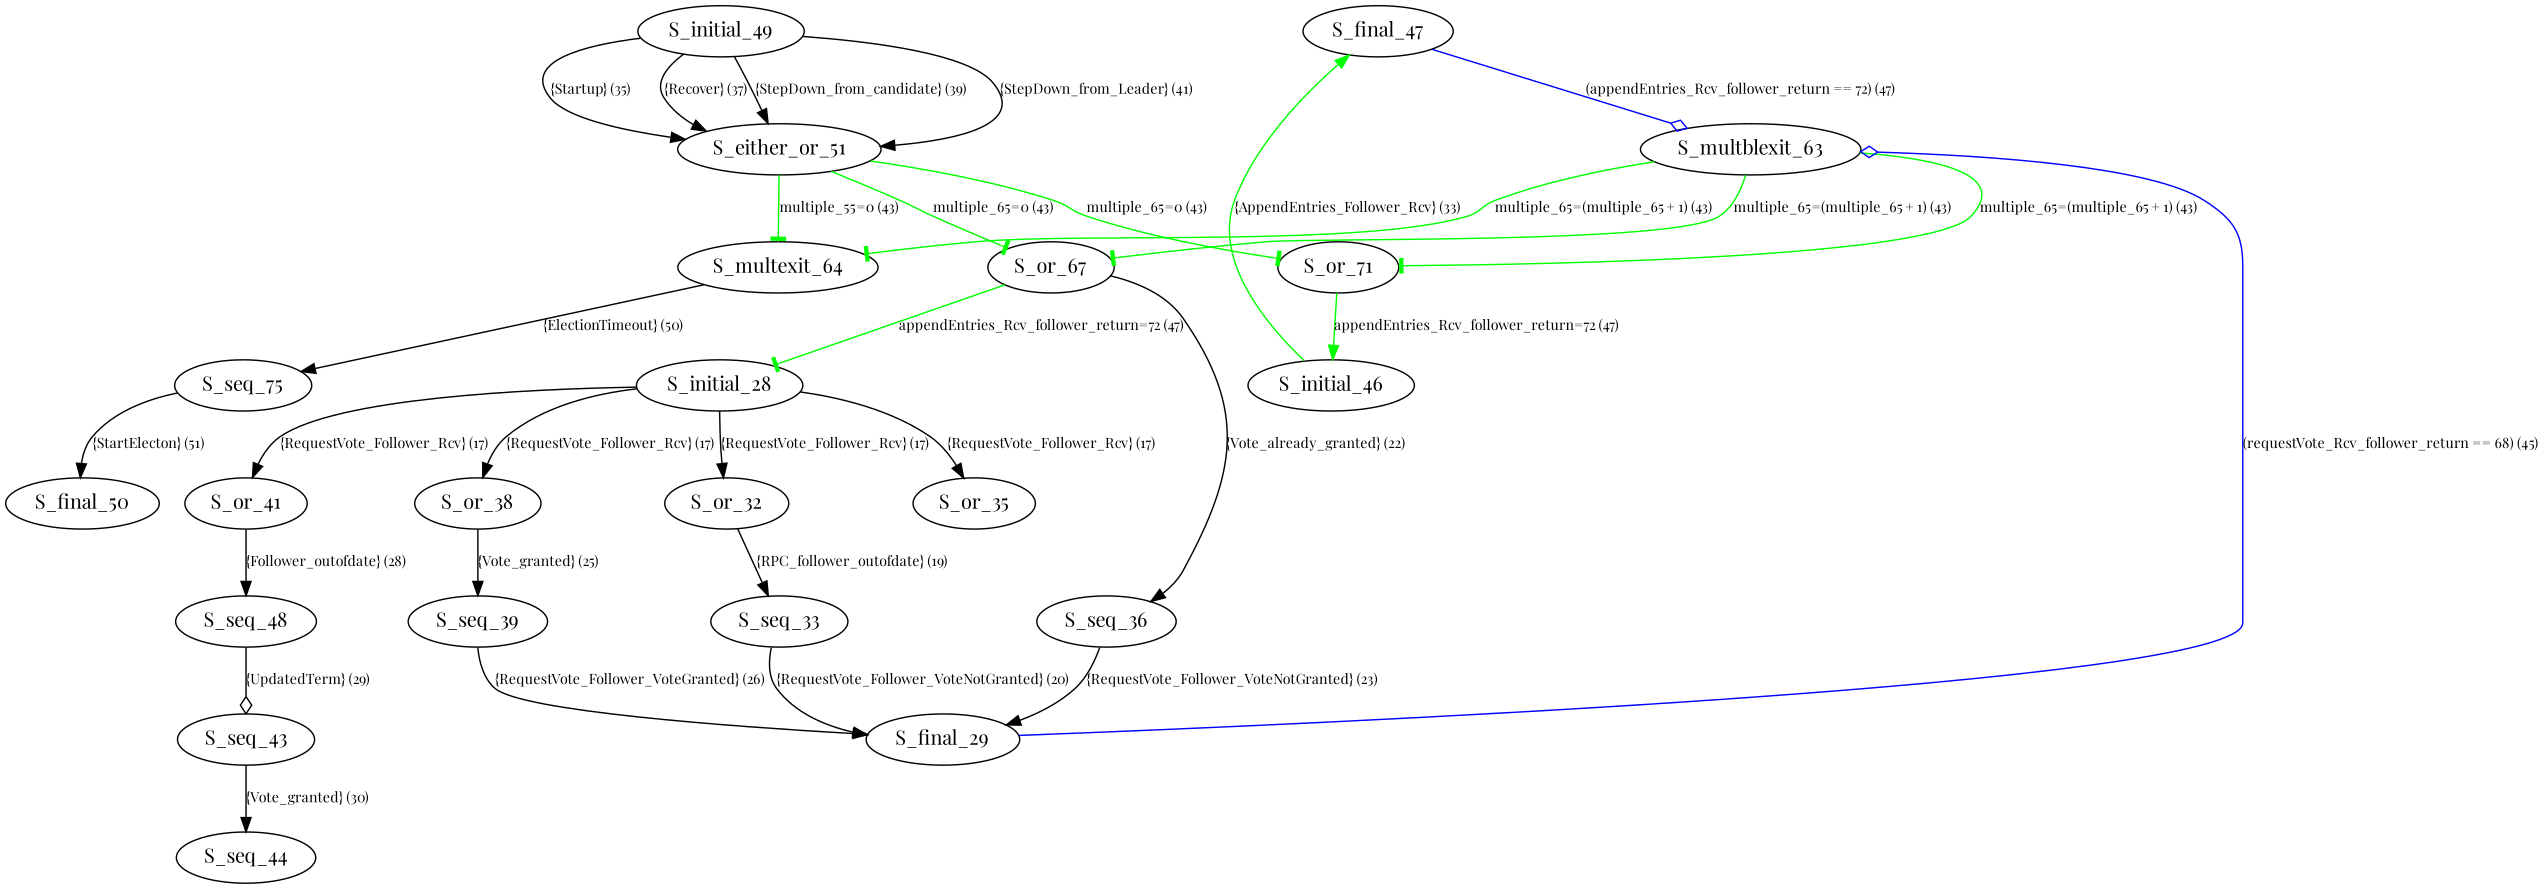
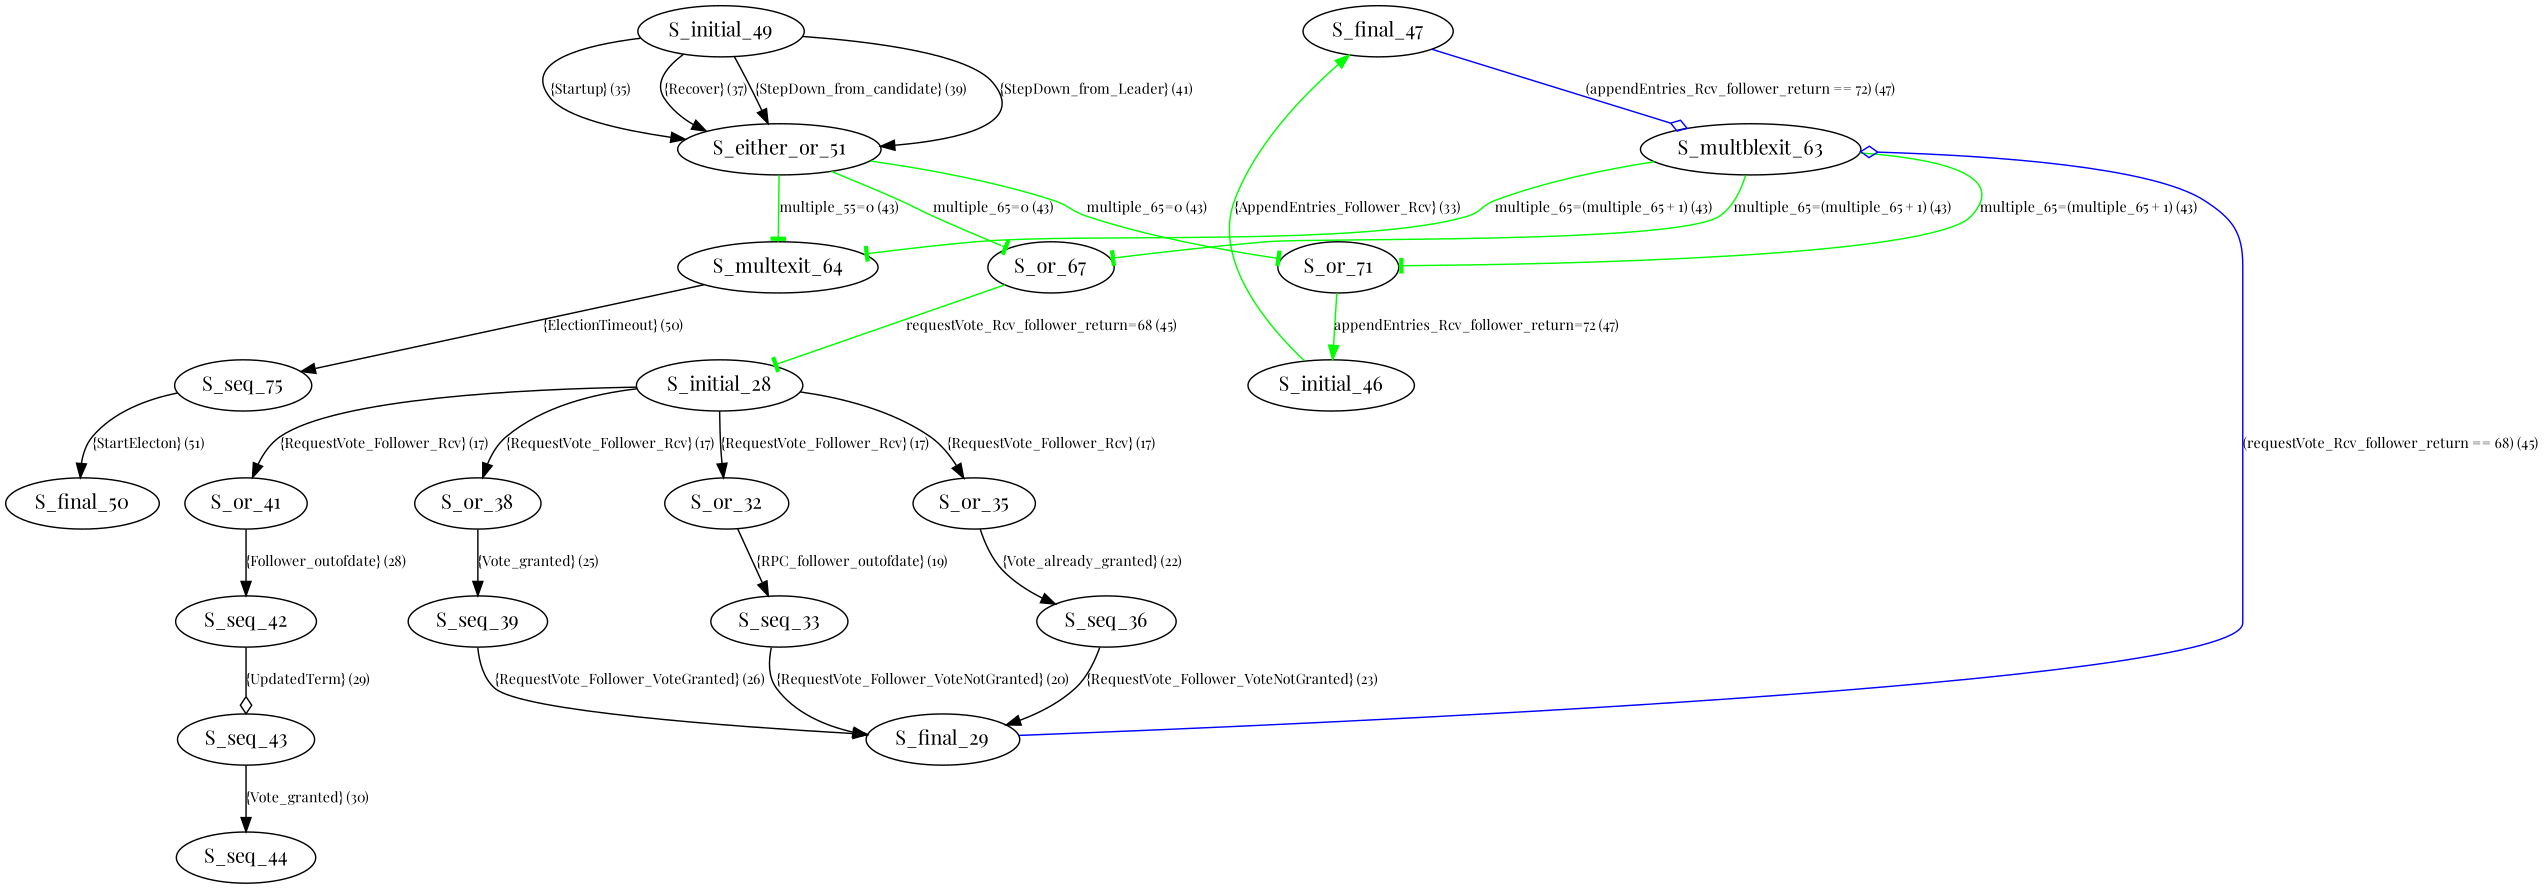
edge "S_or_67" -> "S_initial_28": label "appendEntries_Rcv_follower_return=72 (47)" -> "requestVote_Rcv_follower_return=68 (45)"
edge "S_or_67" -> "S_seq_36": now "S_or_35" -> "S_seq_36"
node "S_seq_48": label "S_seq_48" -> "S_seq_42"
